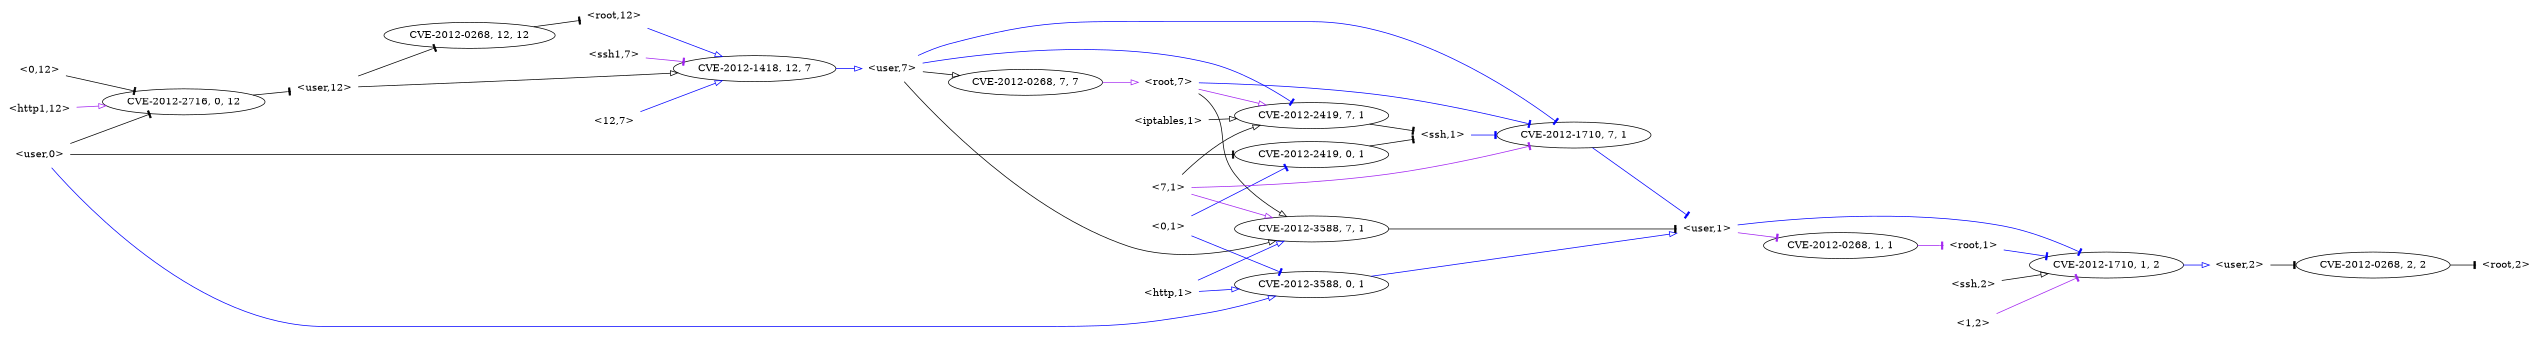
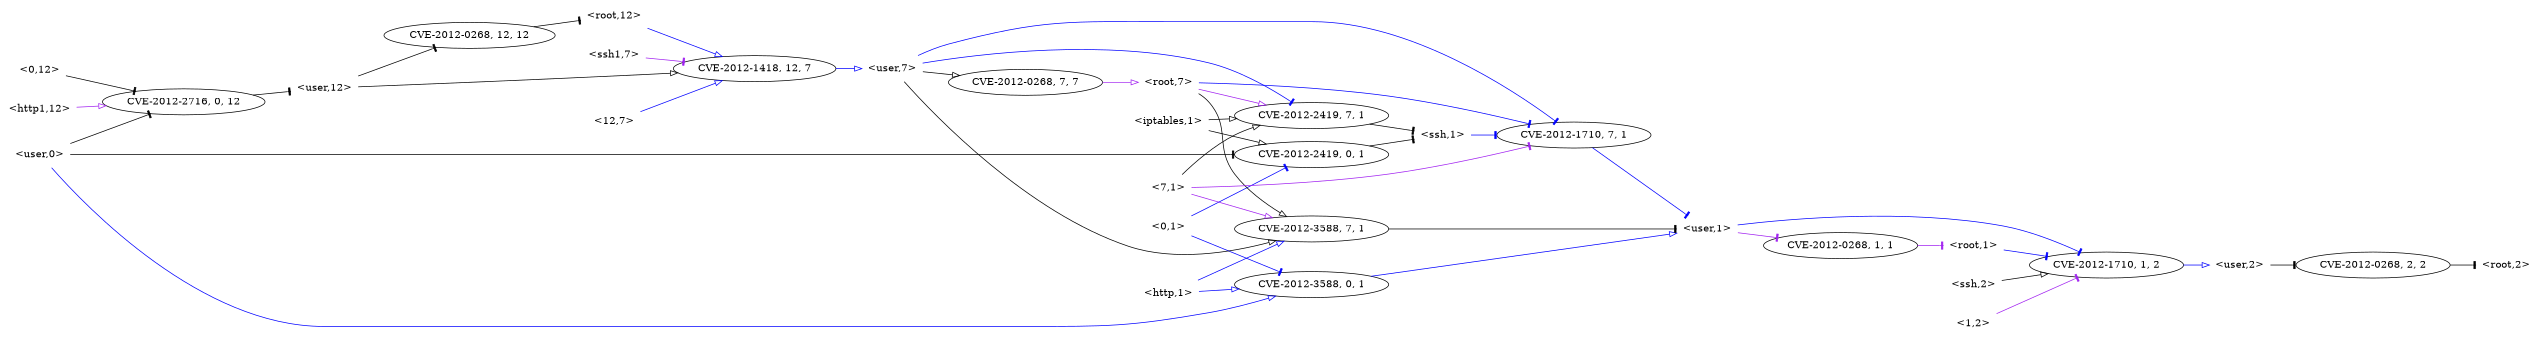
edge "<iptables,1>" -> "CVE-2012-2419, 0, 1": added
